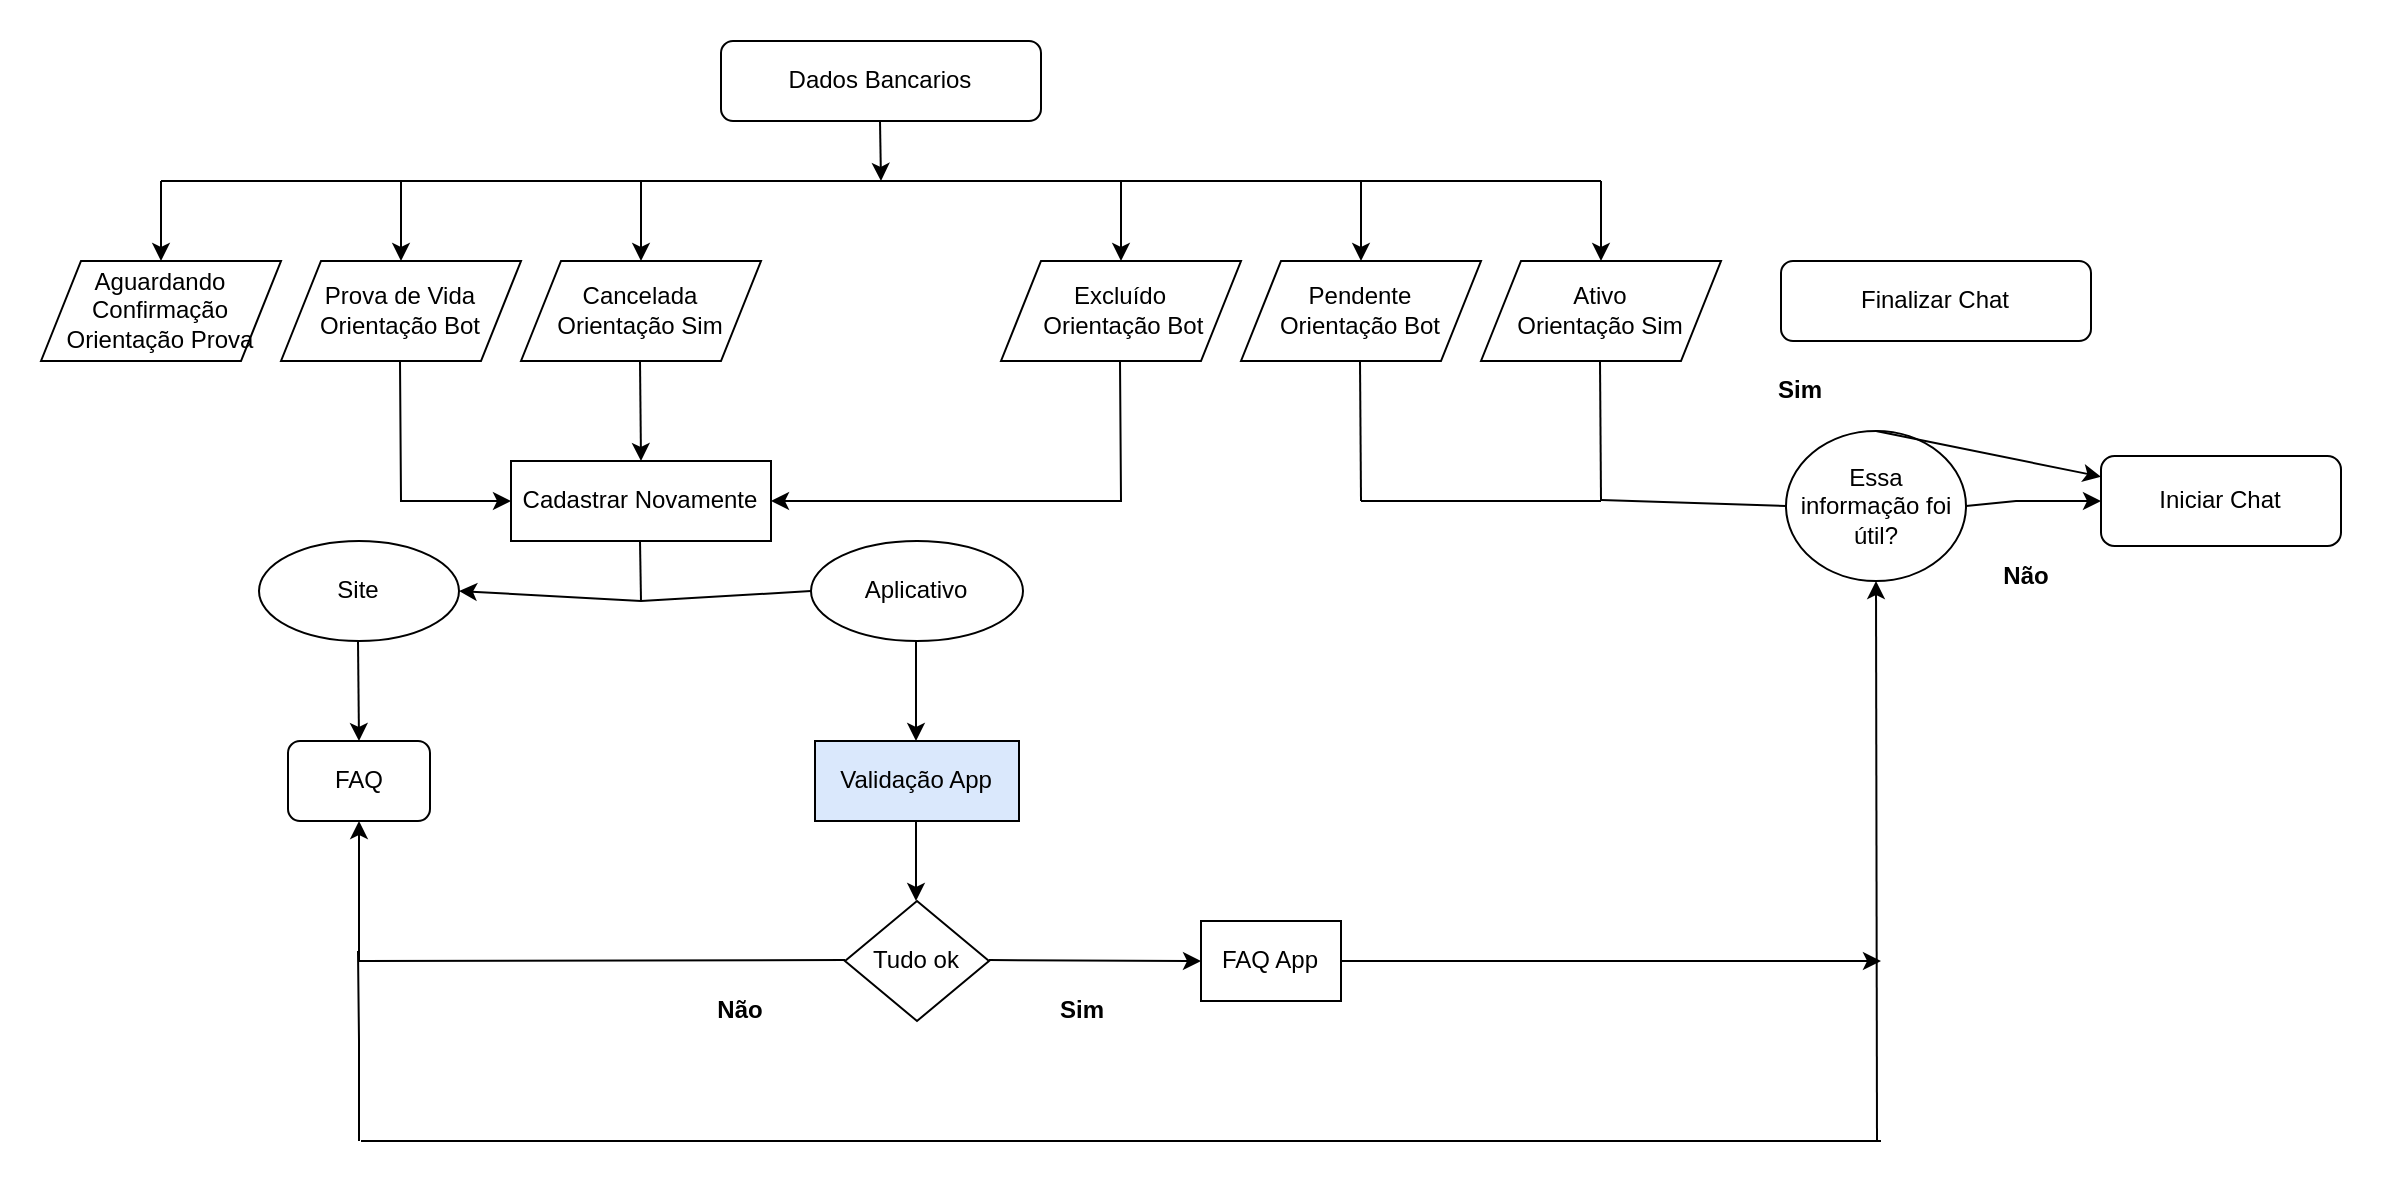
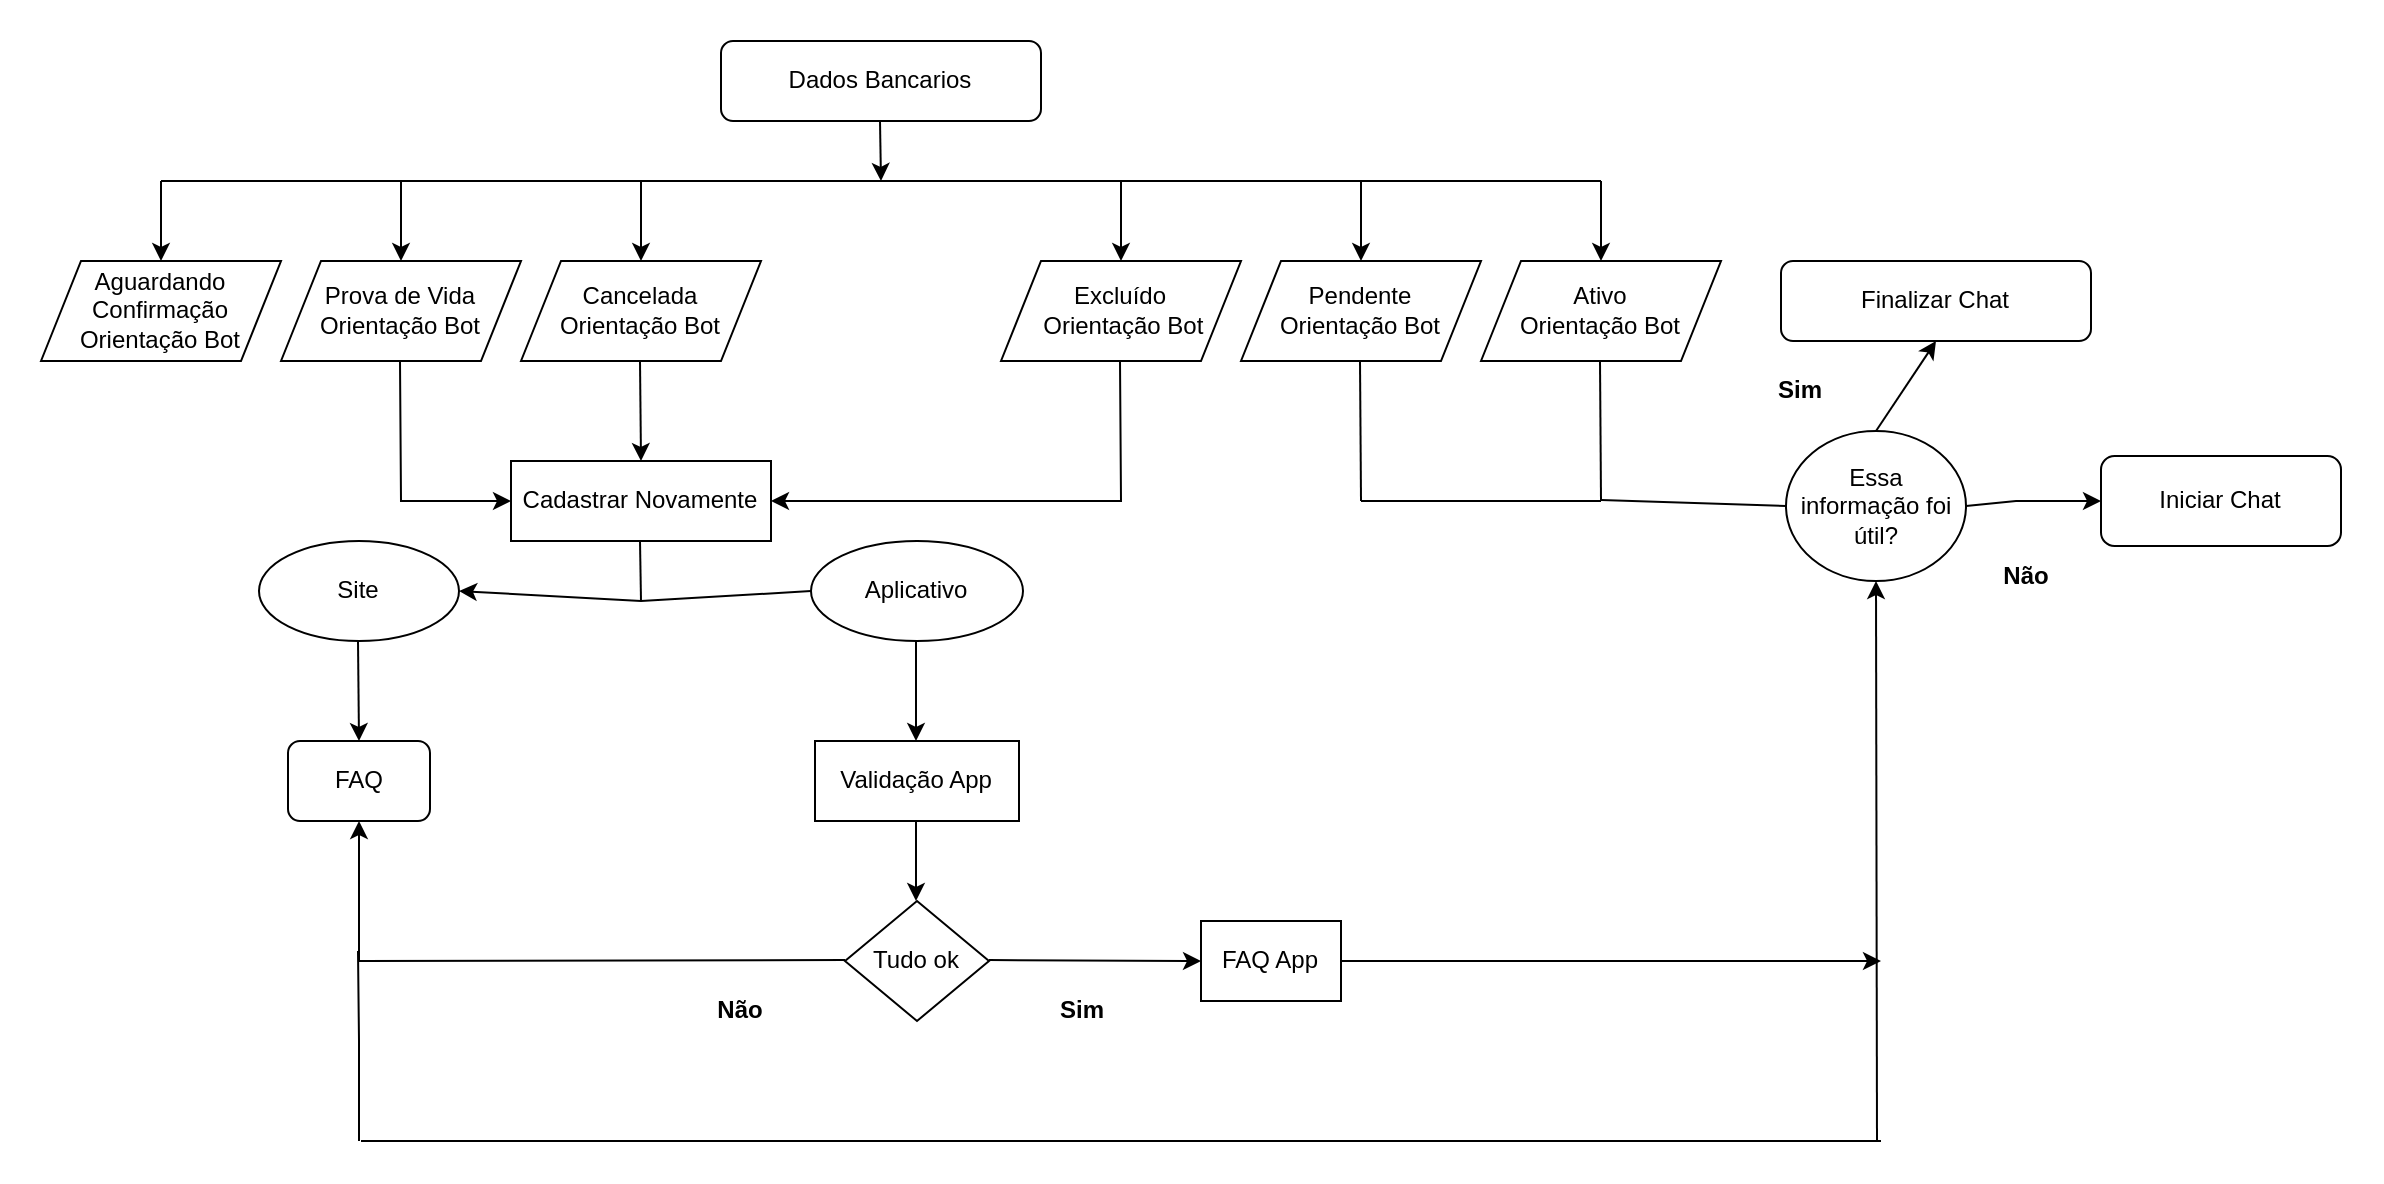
node "Aguardando Confirmação Orientação Prova": label "Aguardando Confirmação Orientação Prova" -> "Aguardando Confirmação Orientação Bot"
node "Cancelada Orientação Sim": label "Cancelada Orientação Sim" -> "Cancelada Orientação Bot"
node "Ativo Orientação Sim": label "Ativo Orientação Sim" -> "Ativo Orientação Bot"
edge "Essa informação foi útil?" -> "Iniciar Chat": now "Essa informação foi útil?" -> "Finalizar Chat"
node "Validação App": fillcolor #dae8fc -> #ffffff
